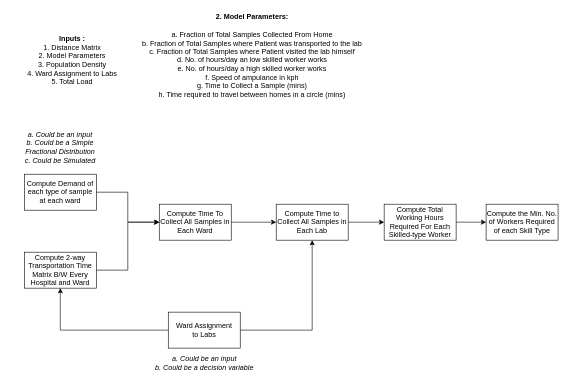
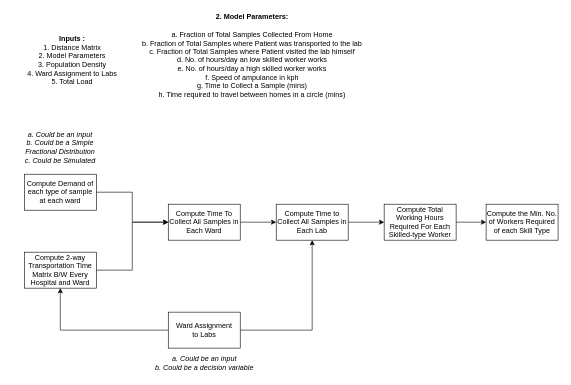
node "Compute Time To Collect All Samples in Each Ward": moved (195, 222) -> (204, 222)
